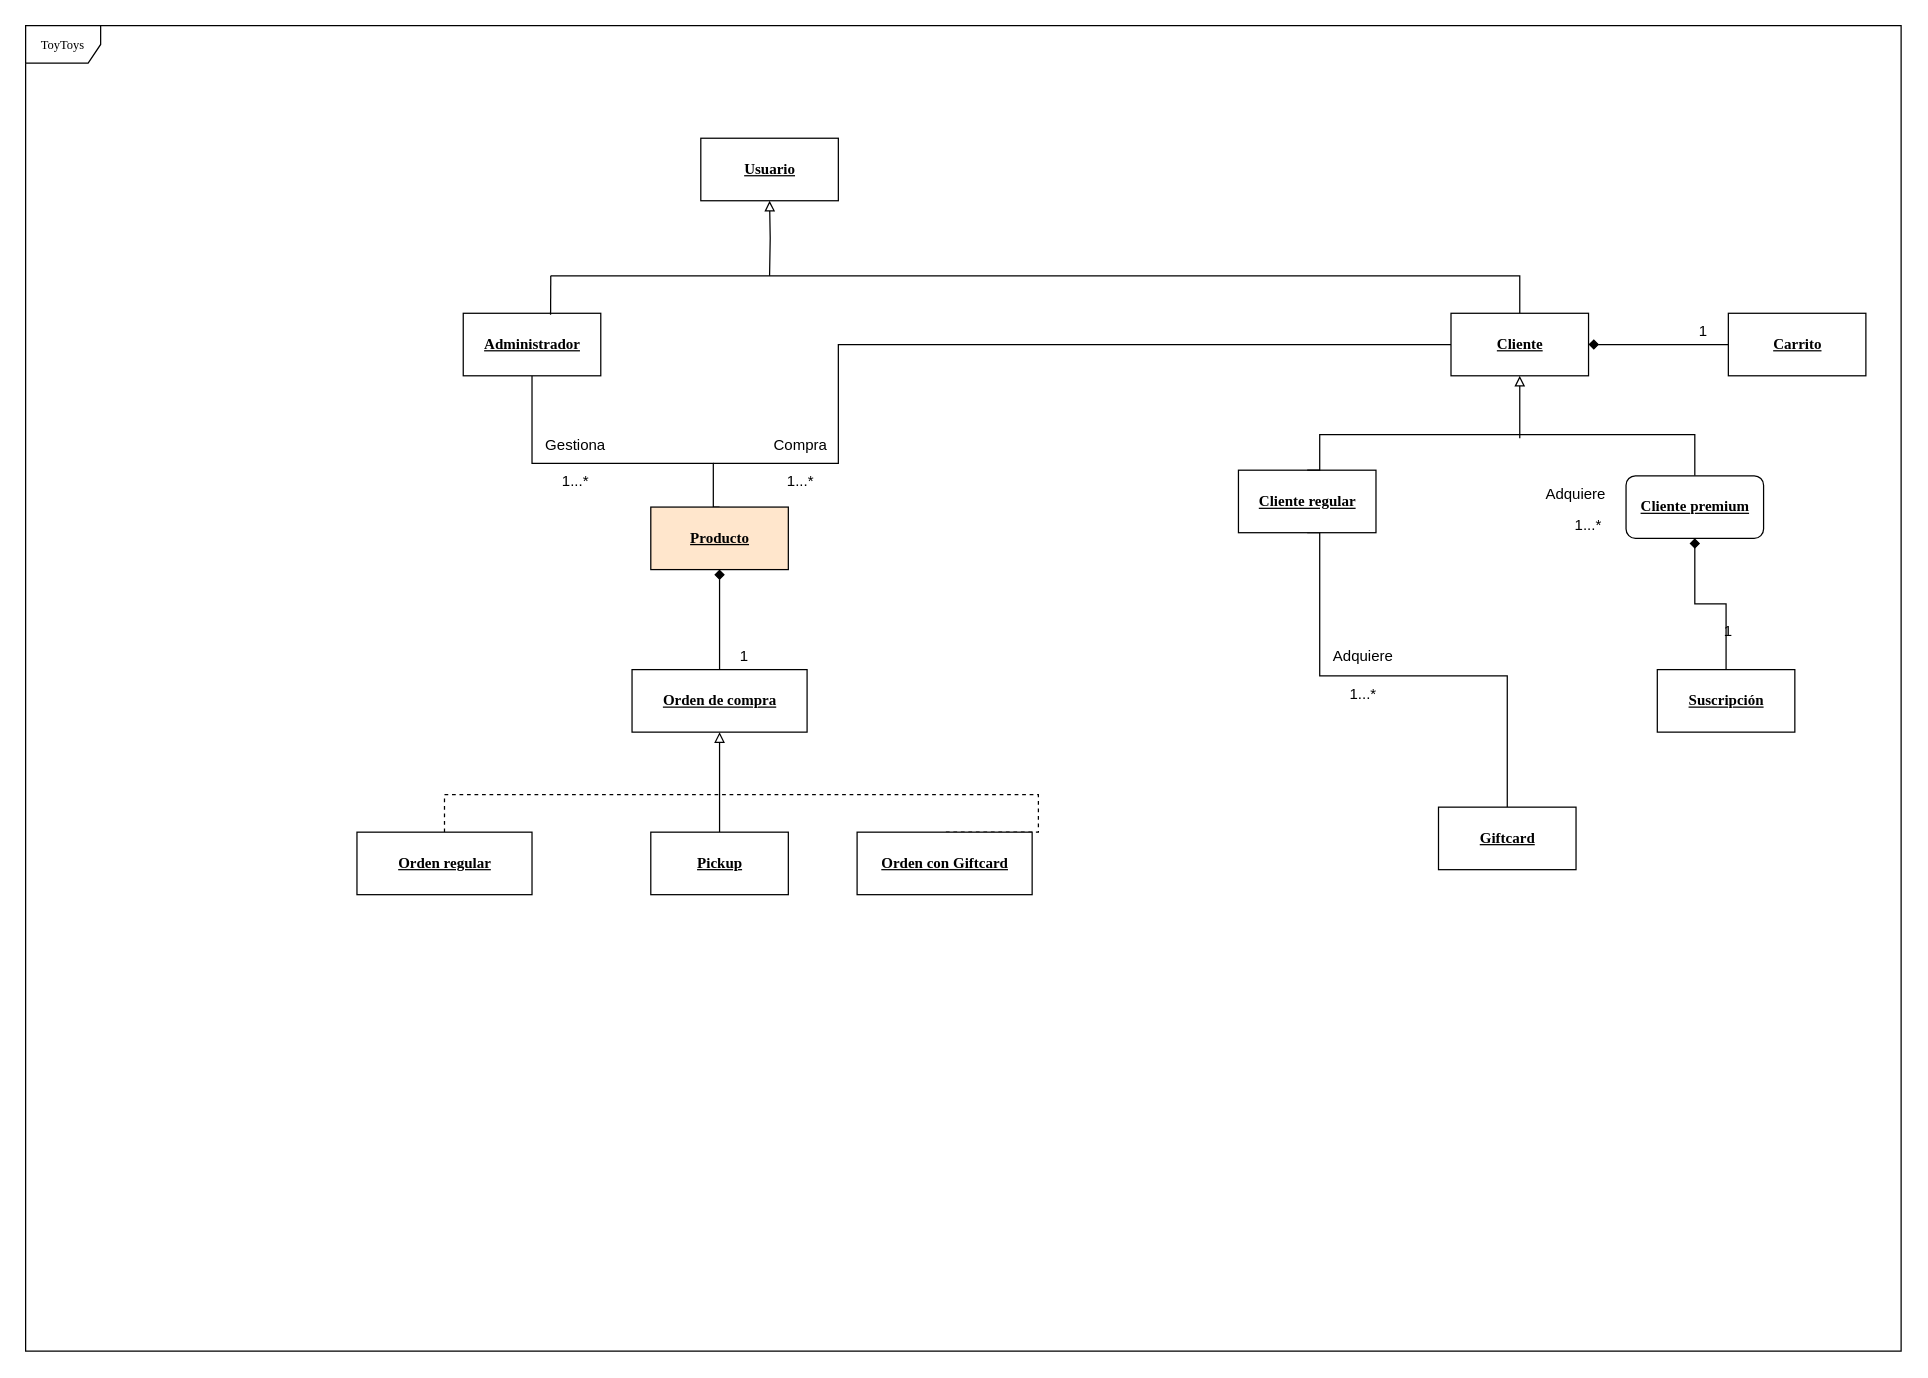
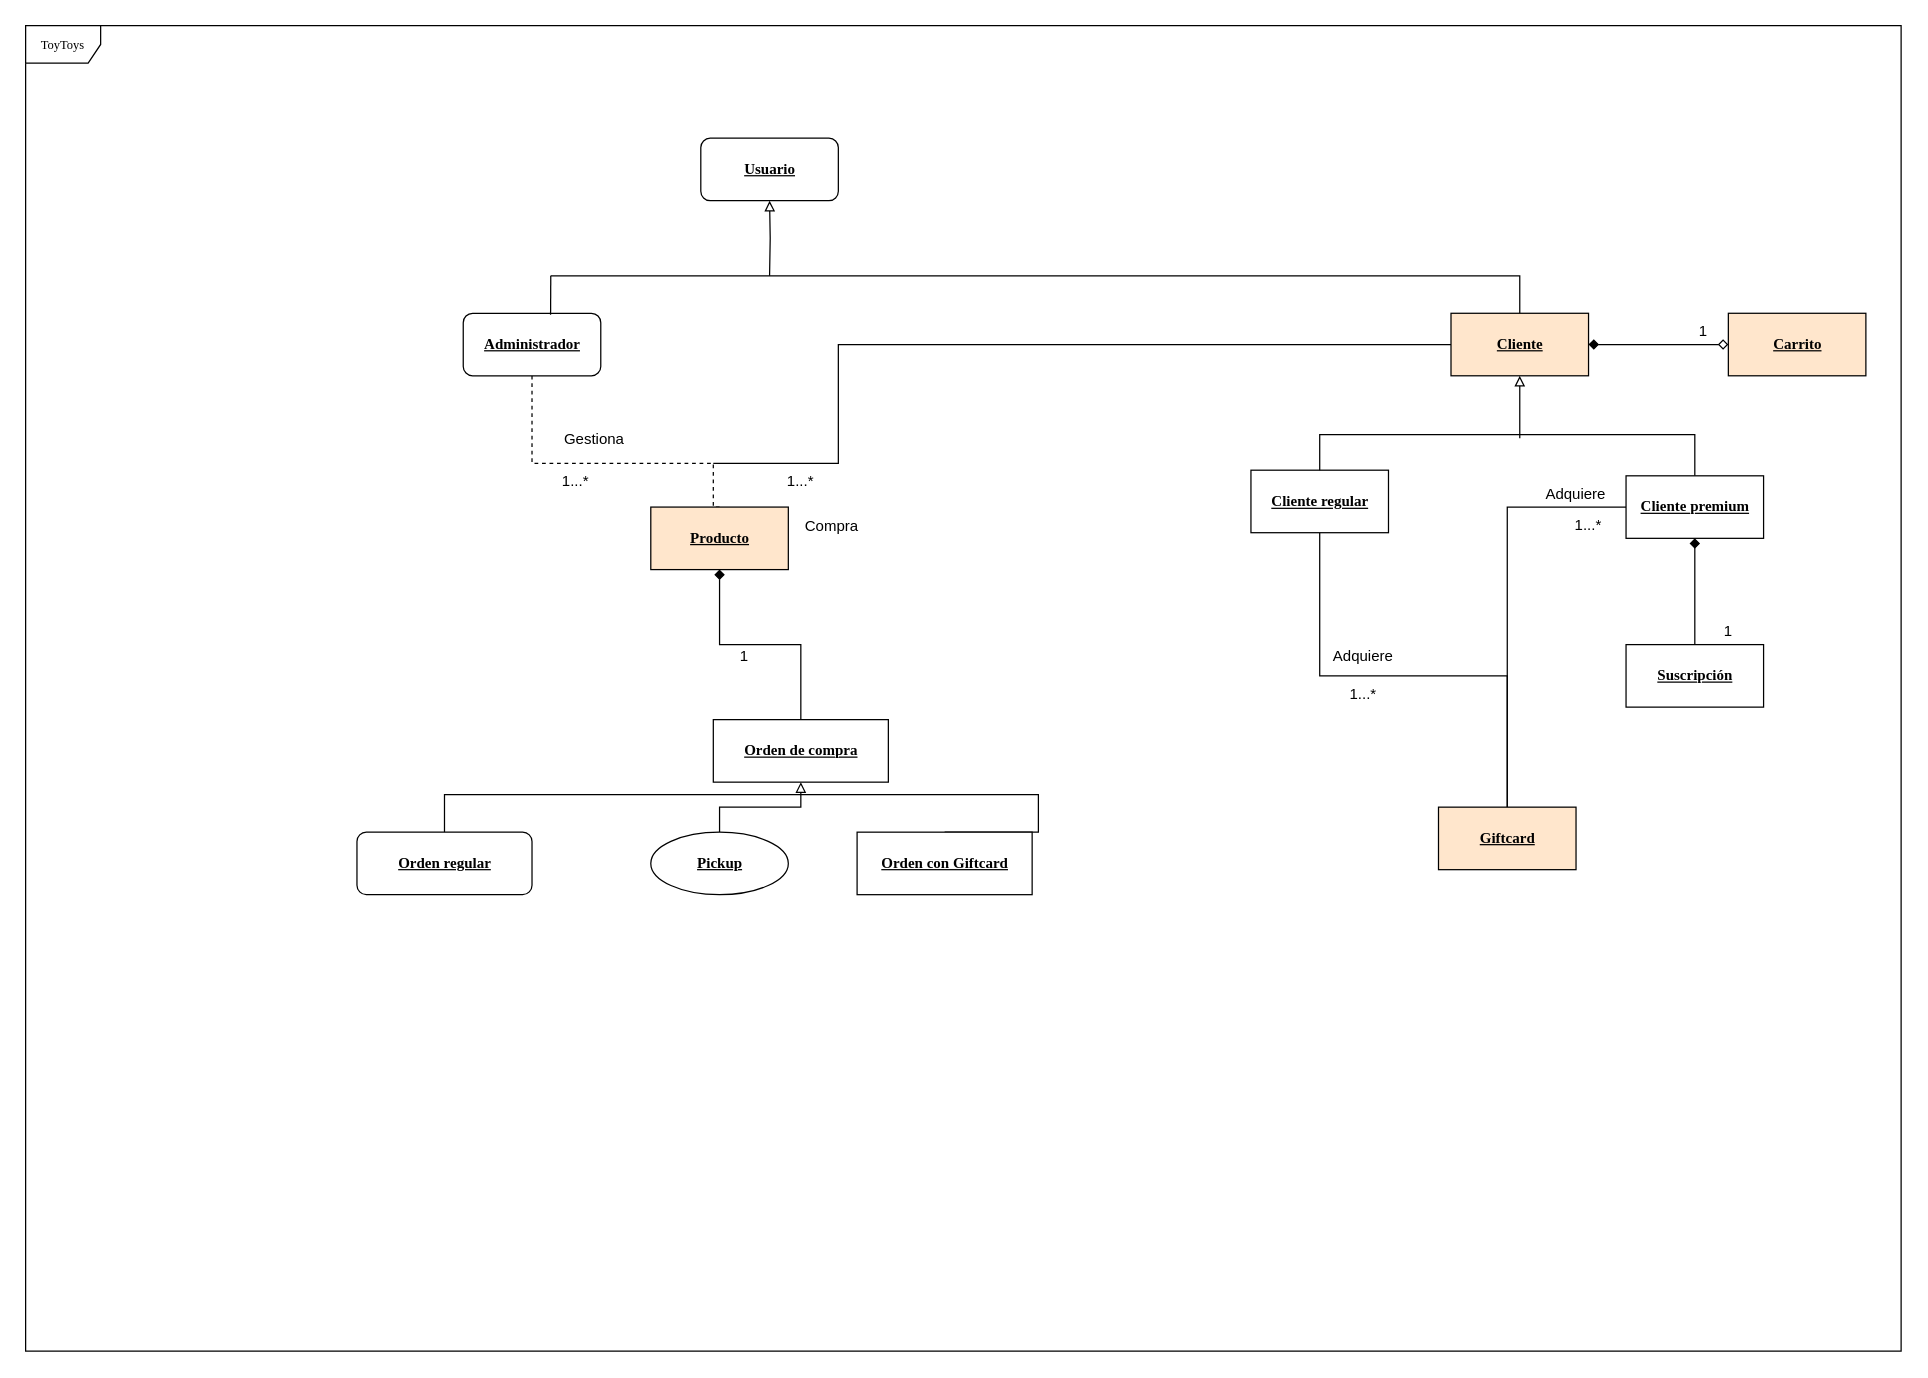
node "Usuario": shape rectangle -> rounded rectangle
node "Administrador": shape rectangle -> rounded rectangle
node "Cliente": fillcolor #ffffff -> #ffe6cc
edge "Carrito" -> "Cliente": arrowhead none -> diamond
node "Carrito": fillcolor #ffffff -> #ffe6cc
node "Gestiona": moved (576, 446) -> (594, 440)
node "Compra": moved (801, 446) -> (832, 527)
edge "Administrador" -- "Producto": style solid -> dashed
node "Cliente regular": moved (1307, 501) -> (1319, 501)
node "Cliente premium": shape rounded rectangle -> rectangle
edge "Cliente premium" -- "Giftcard": added
node "Orden de compra": moved (719, 701) -> (801, 751)
node "Suscripción": moved (1726, 701) -> (1694, 676)
edge "Orden regular" -- "Orden con Giftcard": style dashed -> solid
node "Giftcard": fillcolor #ffffff -> #ffe6cc
node "Orden regular": shape rectangle -> rounded rectangle
node "Pickup": shape rectangle -> ellipse
